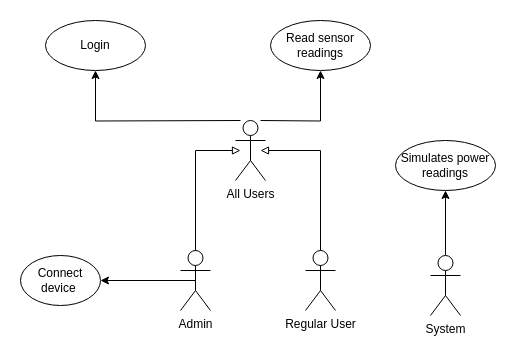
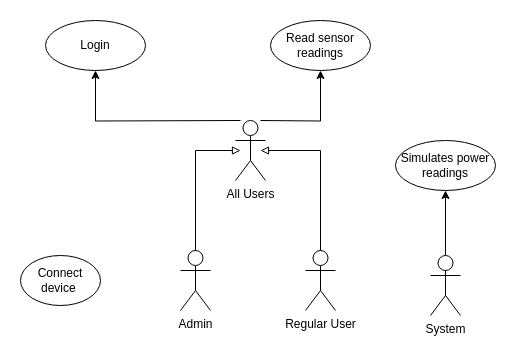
edge "Admin" -> "Connect device": removed
